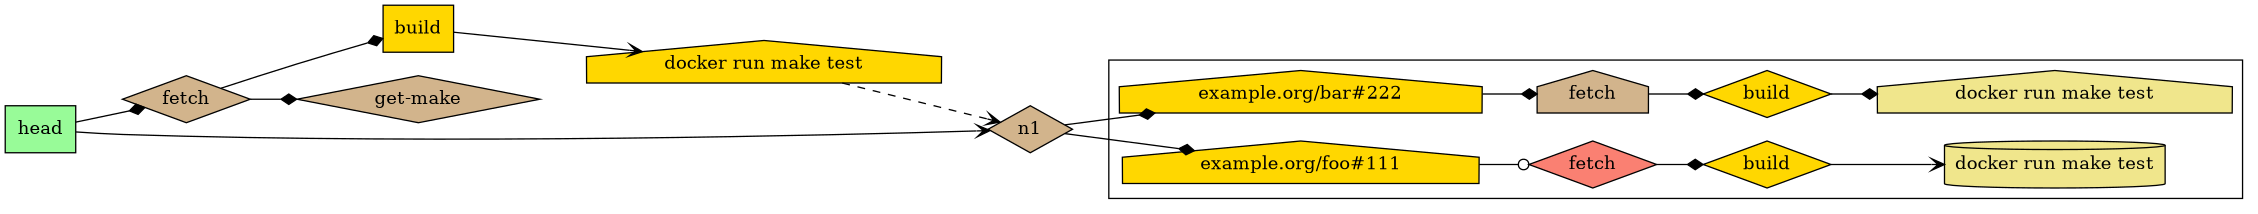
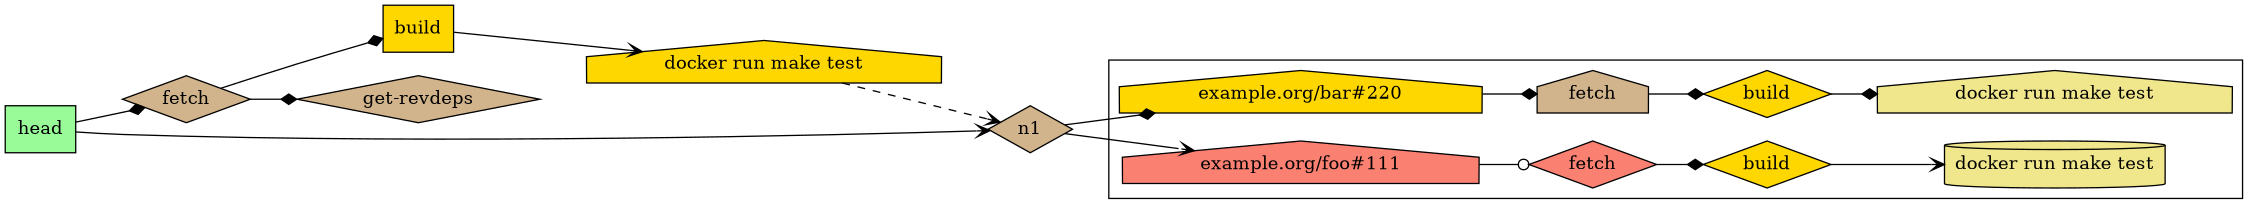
node "example.org/bar#222": label "example.org/bar#222" -> "example.org/bar#220"
node "get-make": label "get-make" -> "get-revdeps"
edge "n1" -> "example.org/foo#111": arrowhead diamond -> vee
node "example.org/foo#111": fillcolor gold -> salmon
